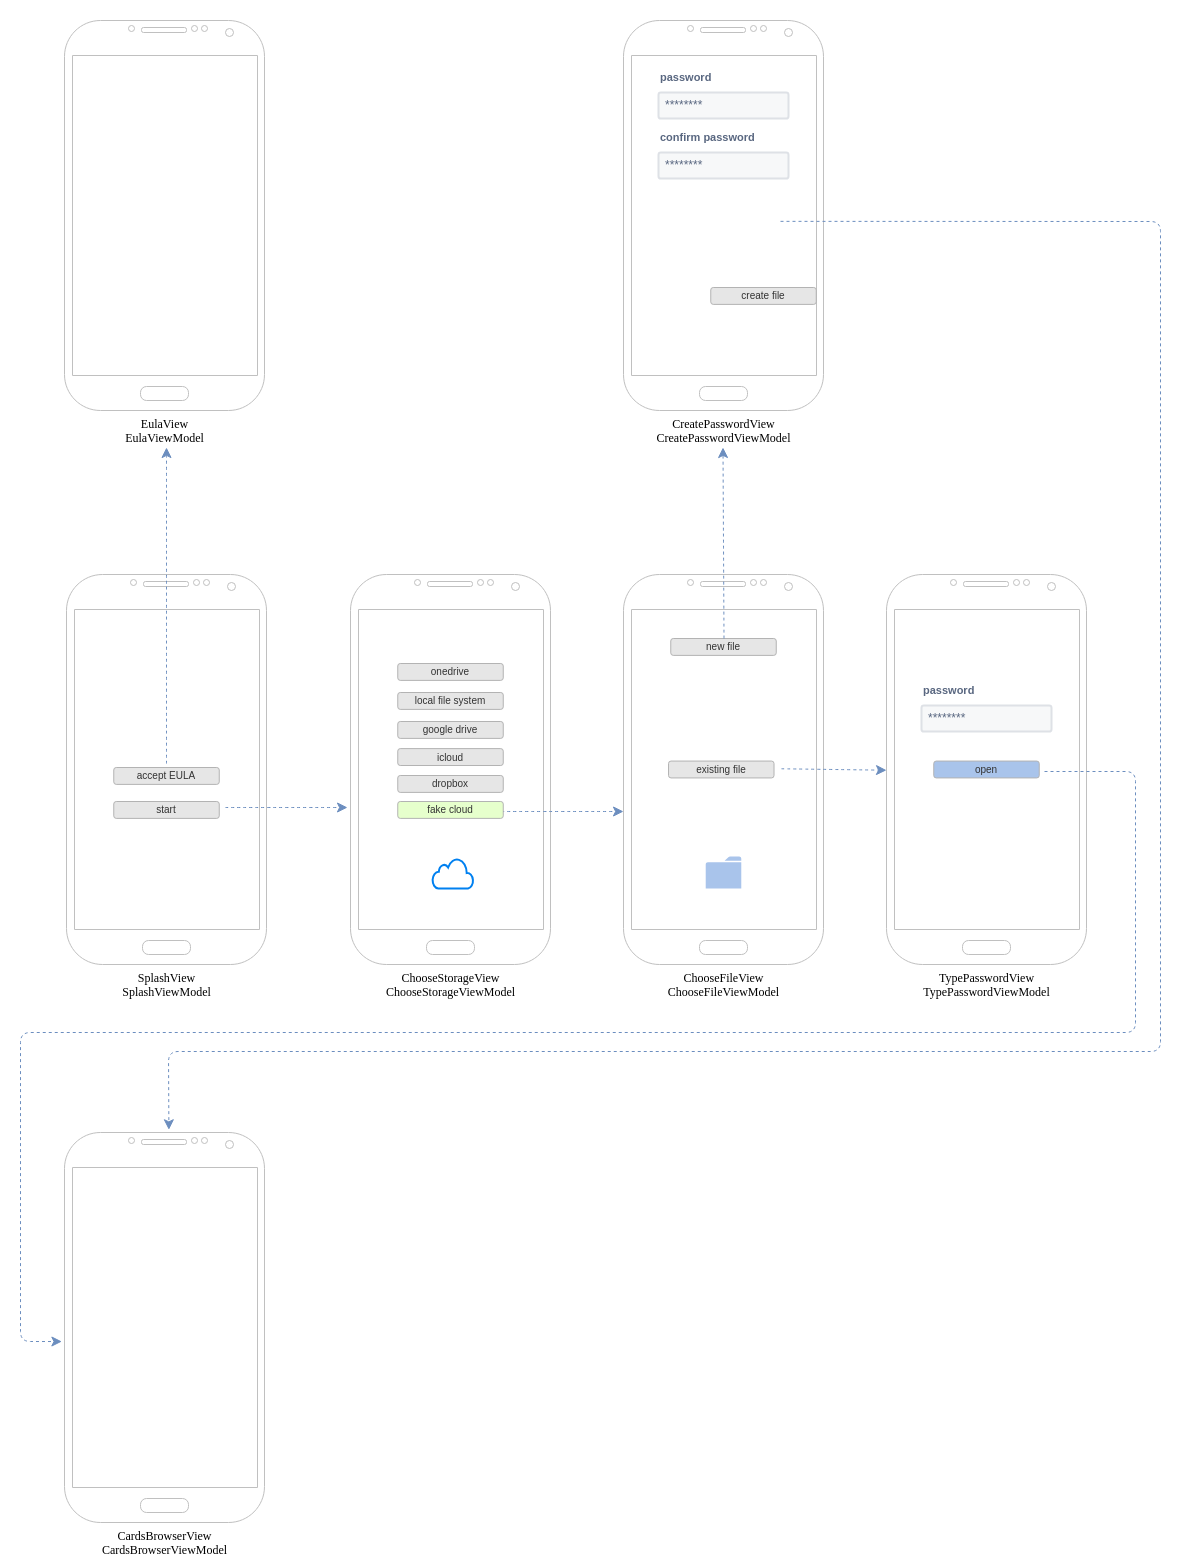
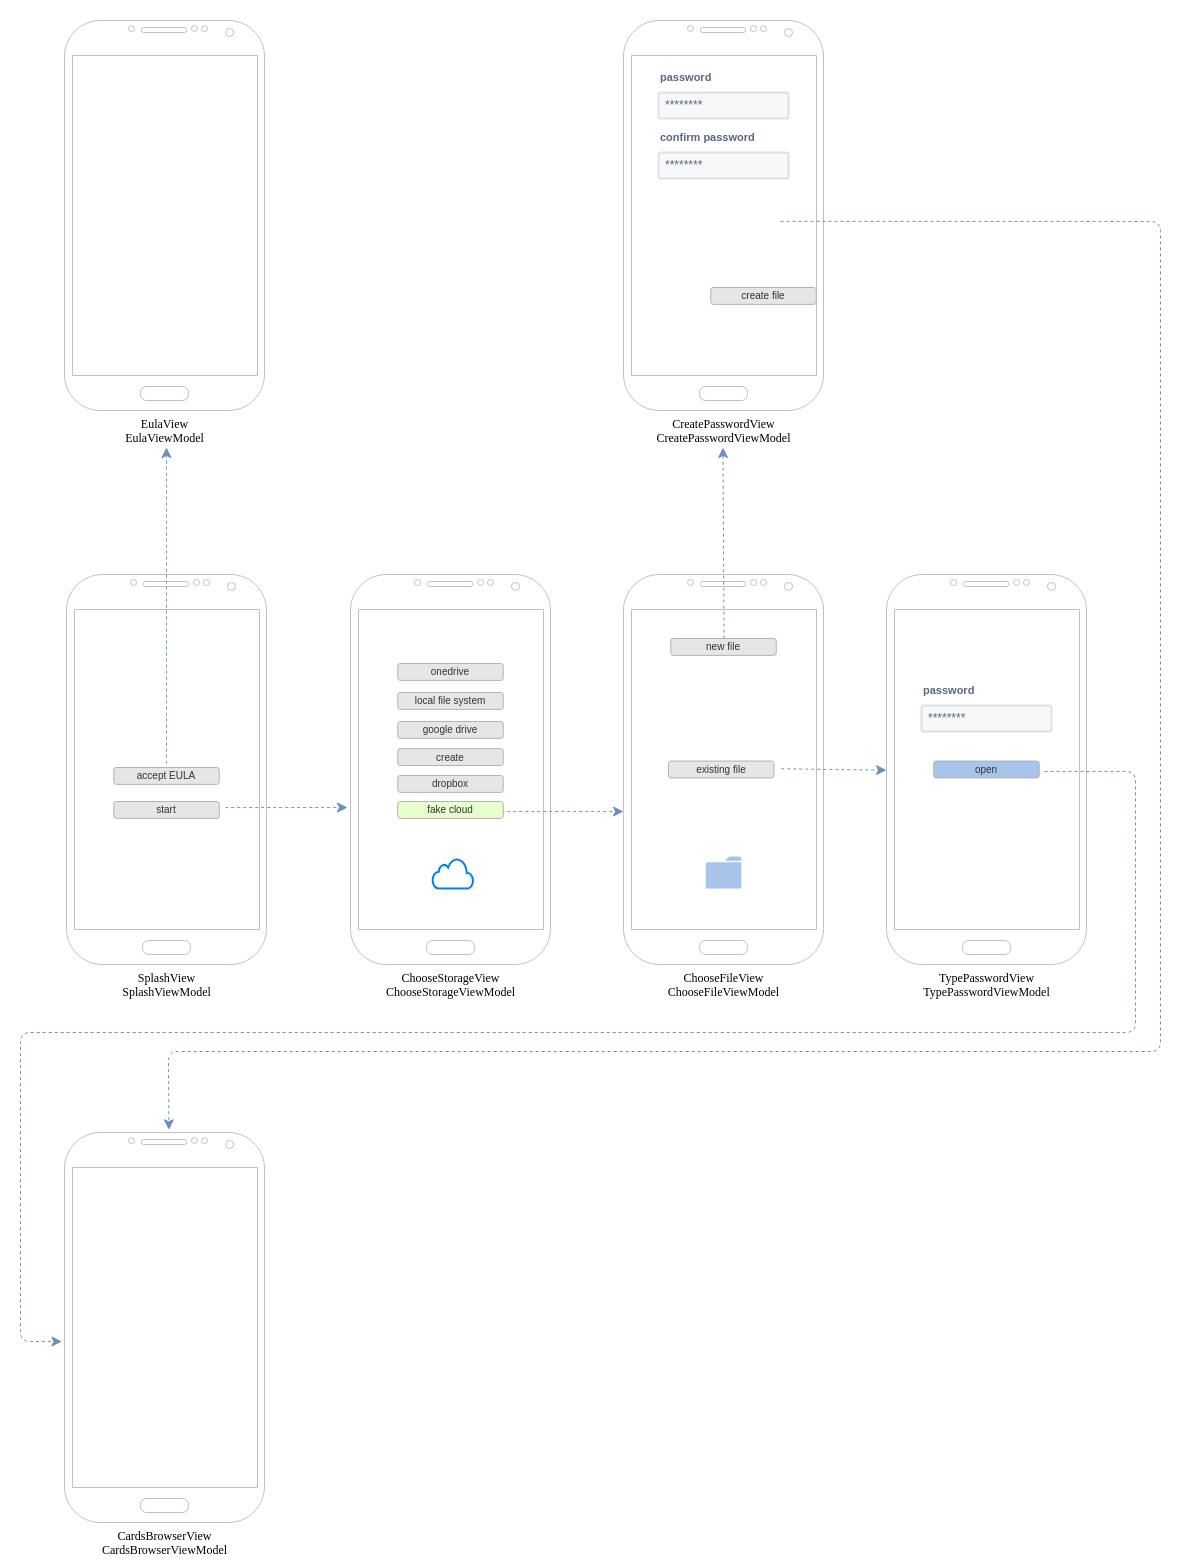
node "icloud": label "icloud" -> "create"
